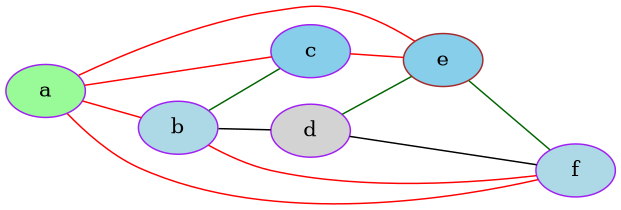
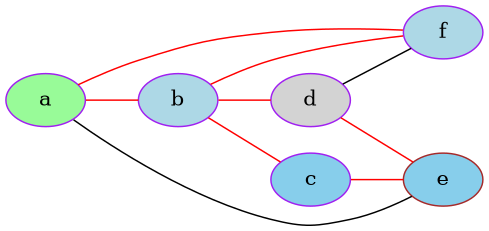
edge "e" -- "a": color red -> black
edge "c" -- "a": removed
edge "c" -- "b": color darkgreen -> red
edge "e" -- "d": color darkgreen -> red
edge "e" -- "f": removed
edge "b" -- "d": color black -> red
